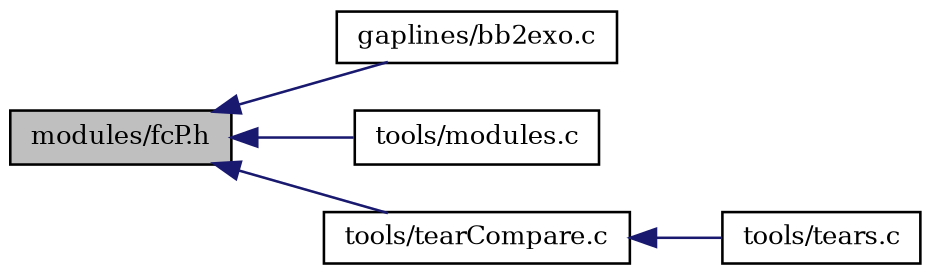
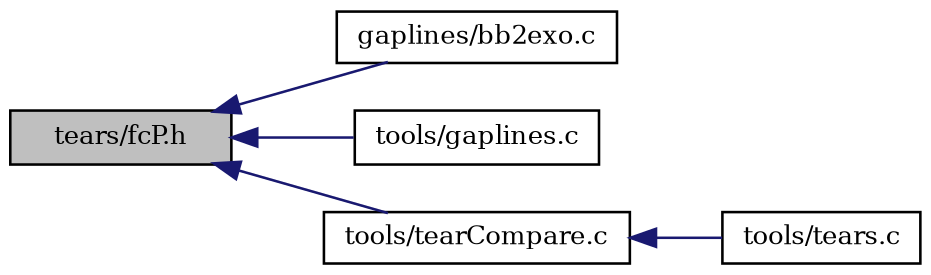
node "modules/fcP.h": label "modules/fcP.h" -> "tears/fcP.h"
node "tools/modules.c": label "tools/modules.c" -> "tools/gaplines.c"
